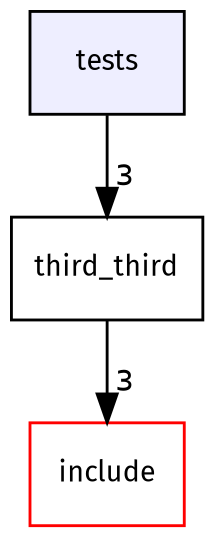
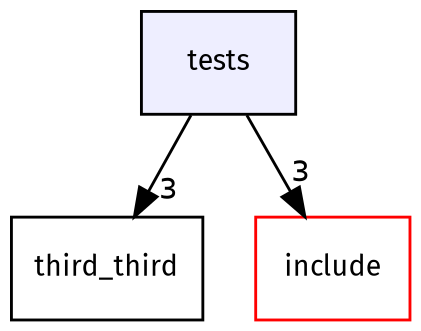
edge "third_third" -> "include": now "tests" -> "include"
